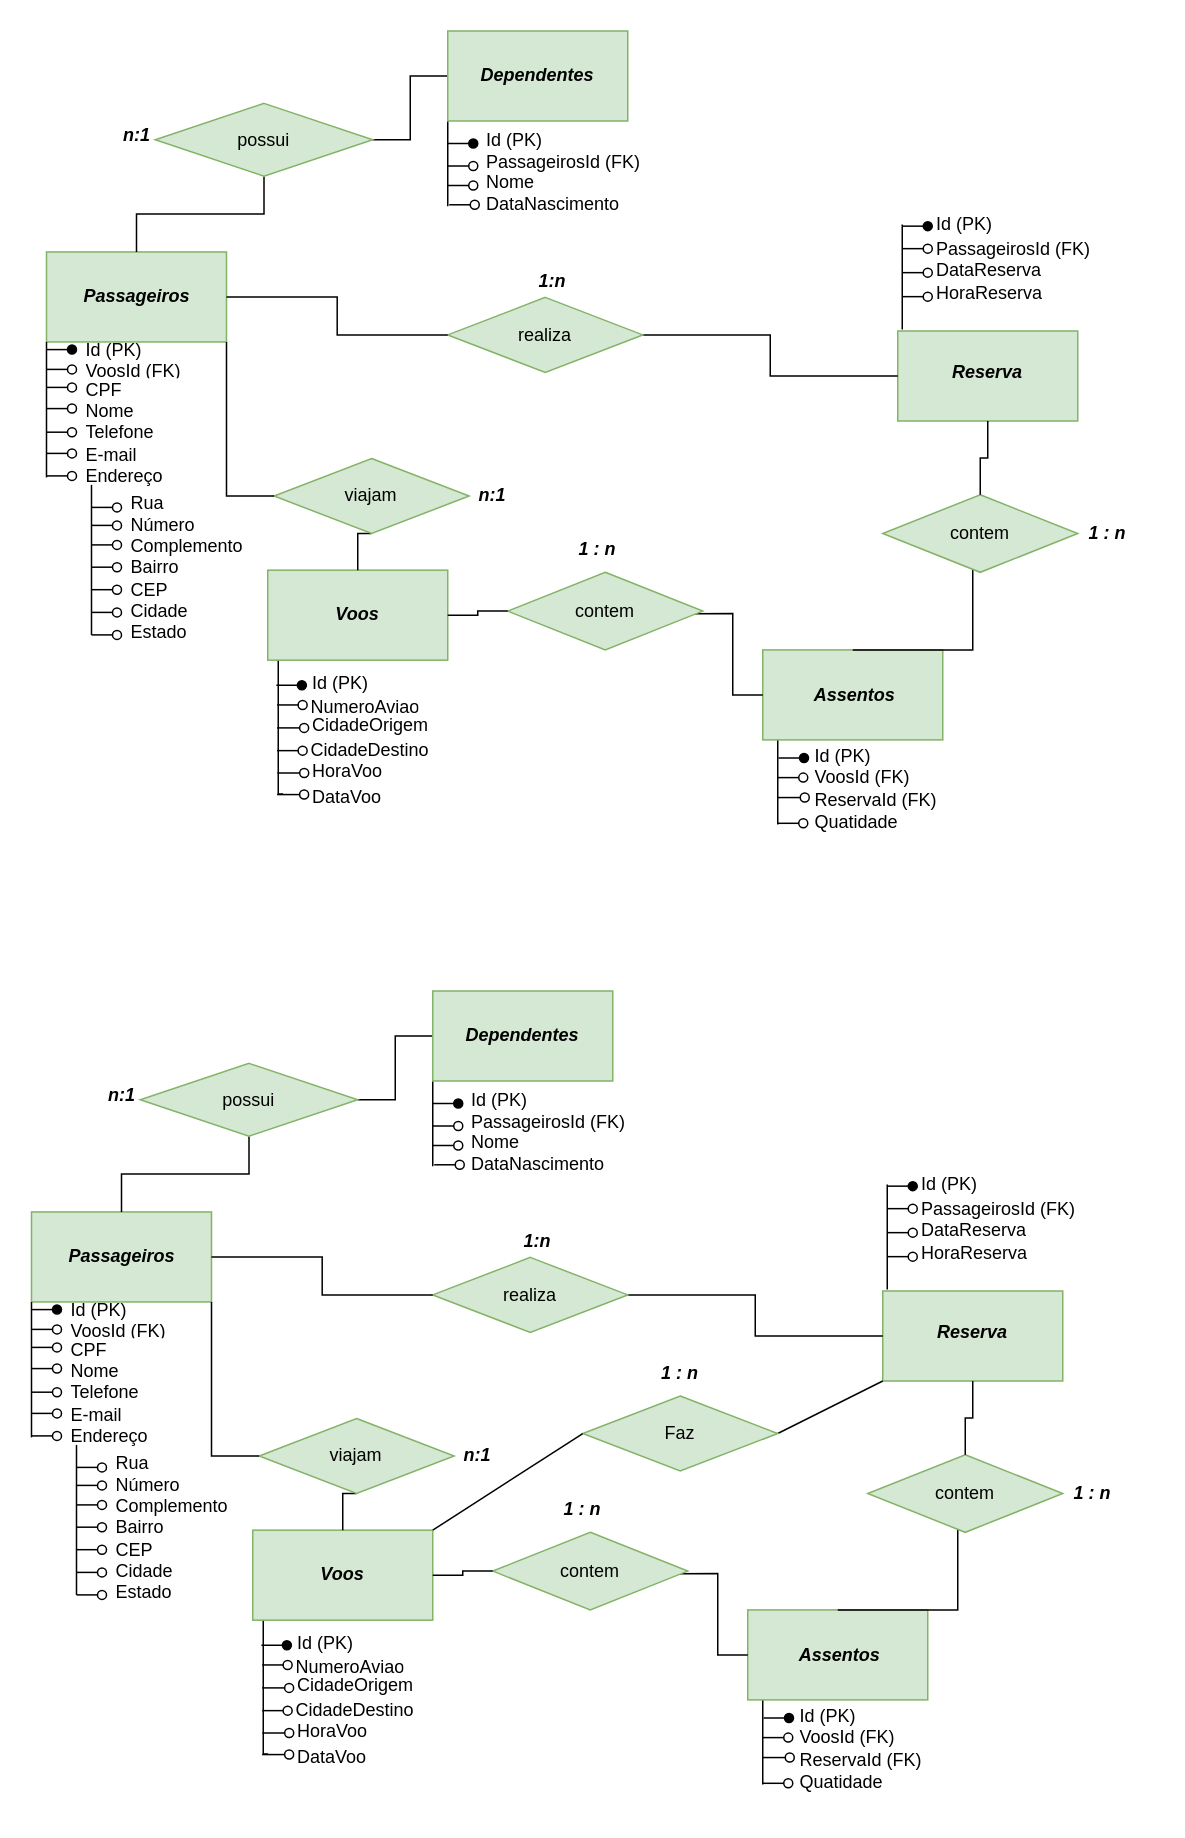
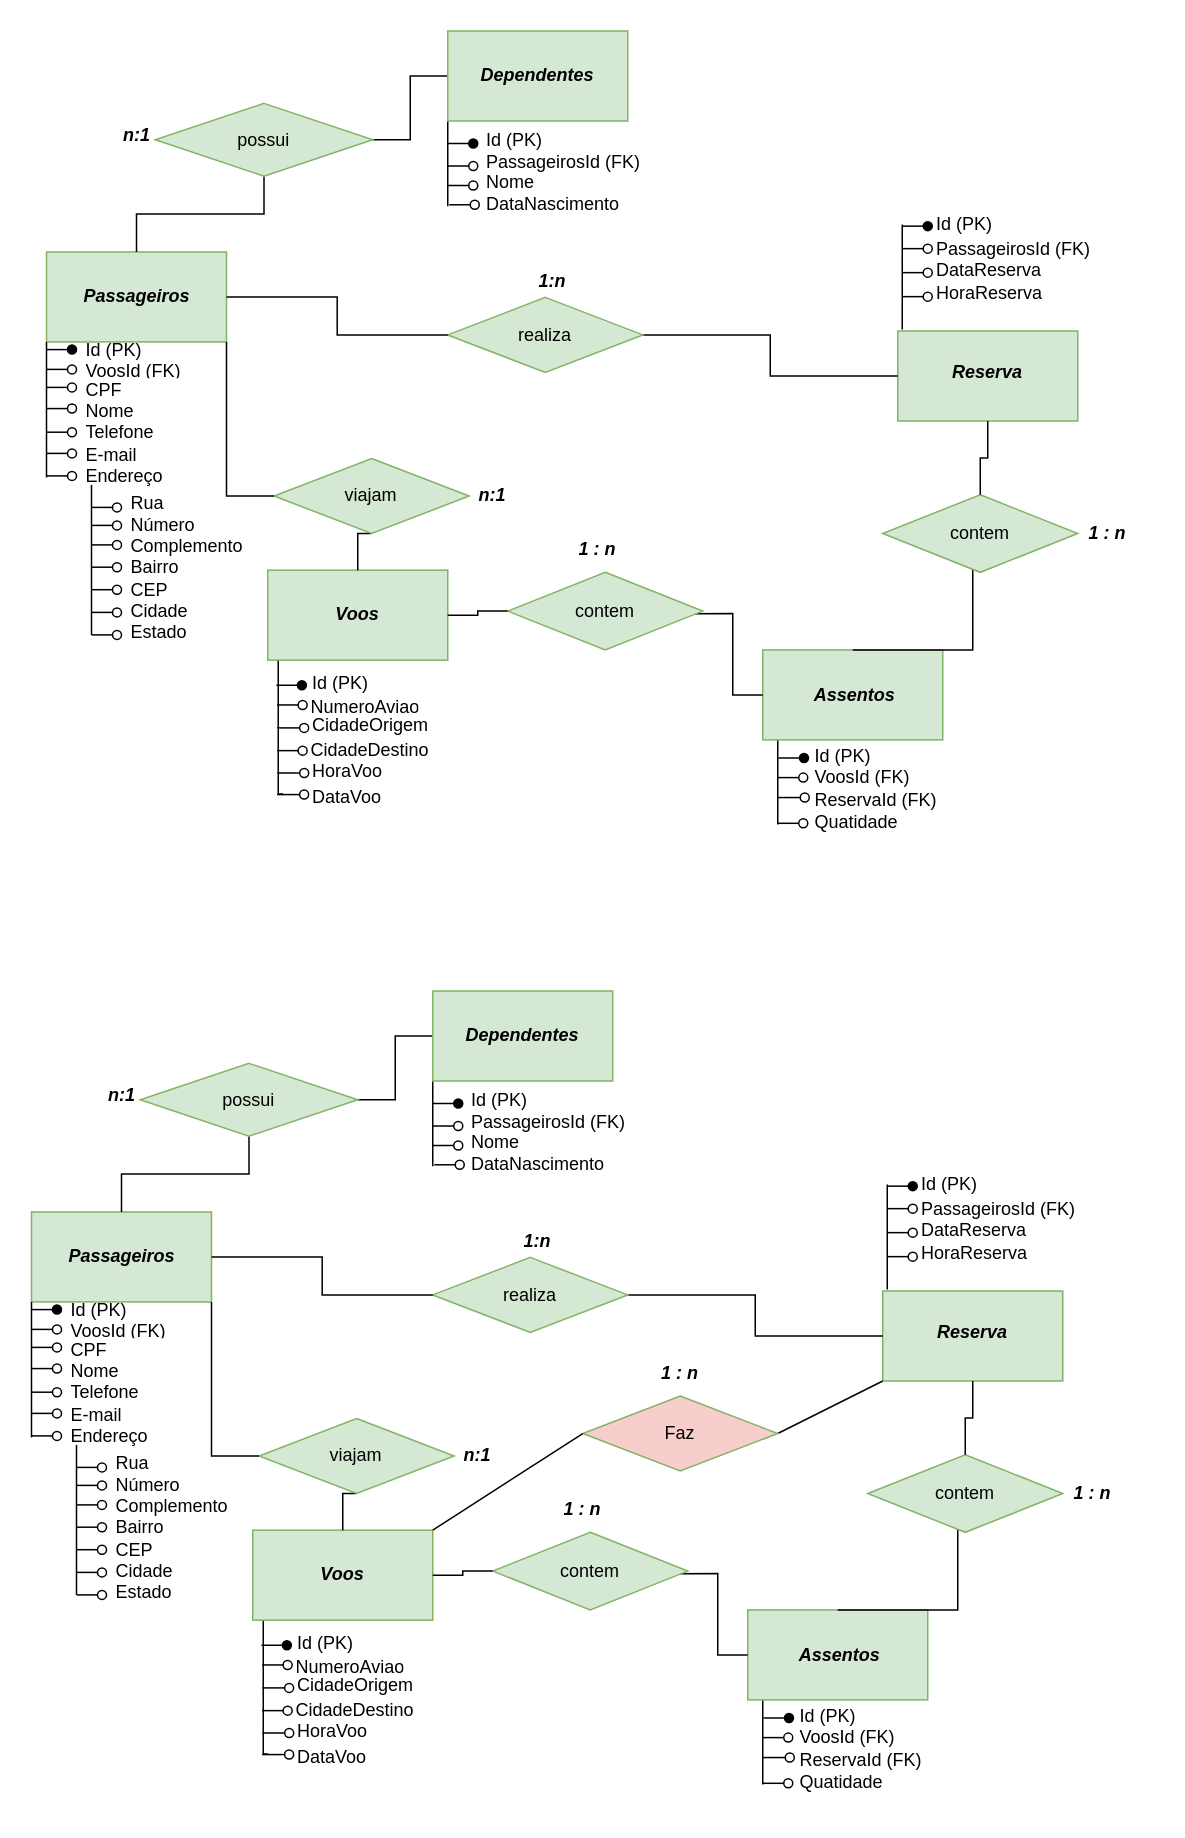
node "Faz": fillcolor #d5e8d4 -> #f8cecc
